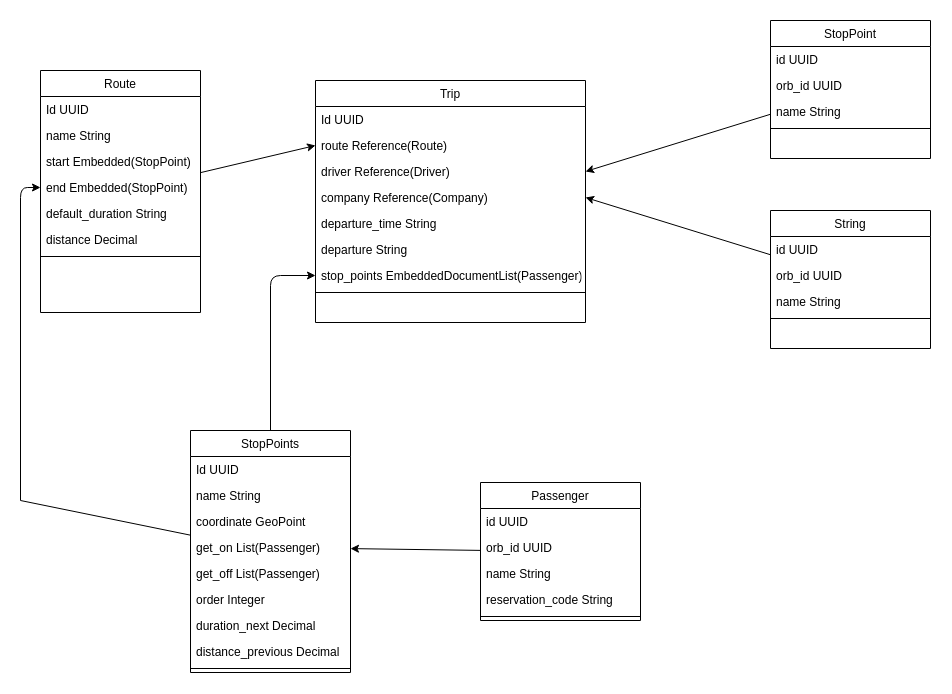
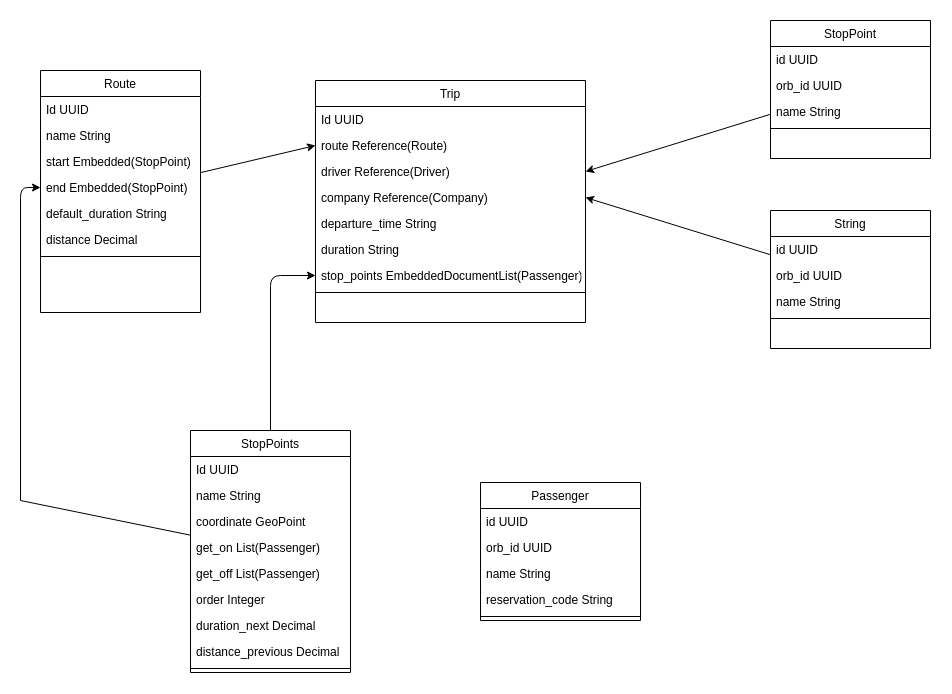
node "departure String": label "departure String" -> "duration String"
edge "Passenger" -> "get_on List(Passenger)": removed
